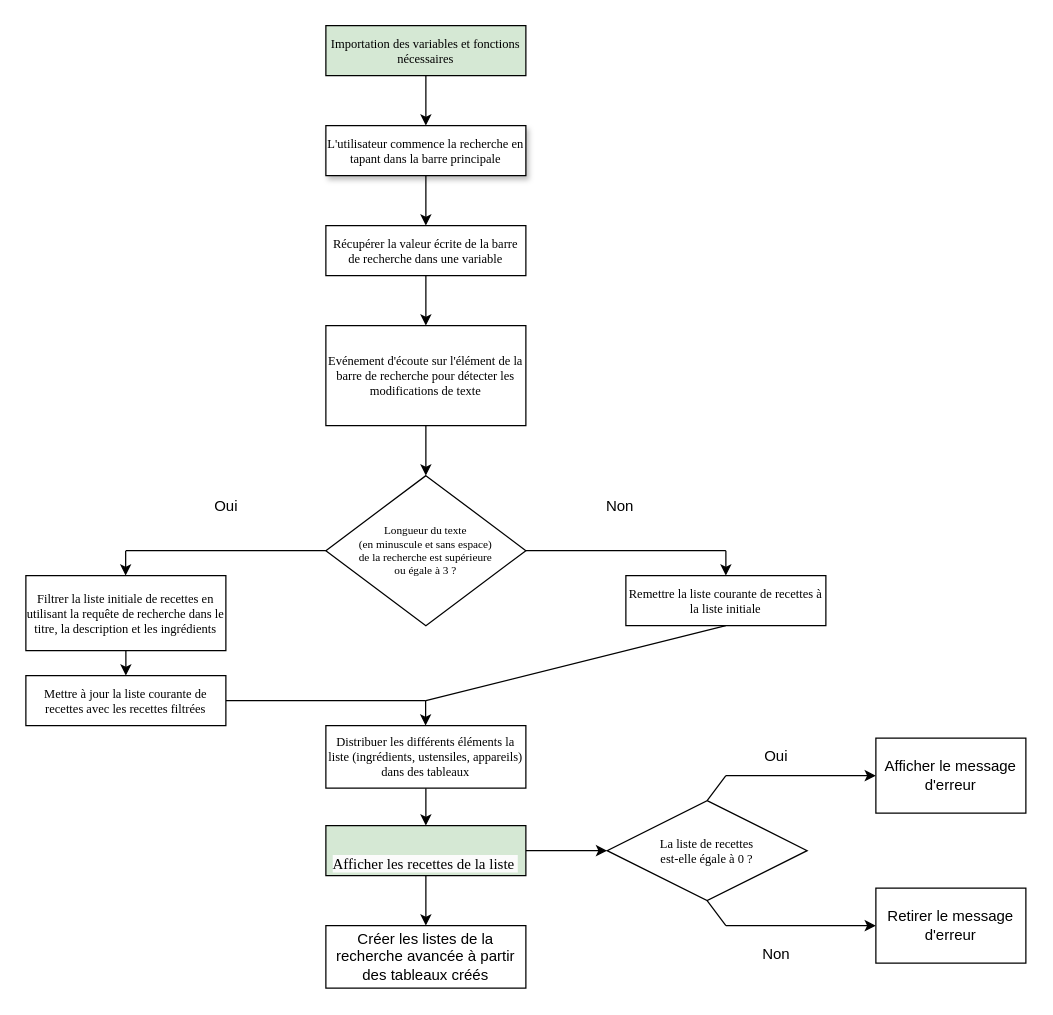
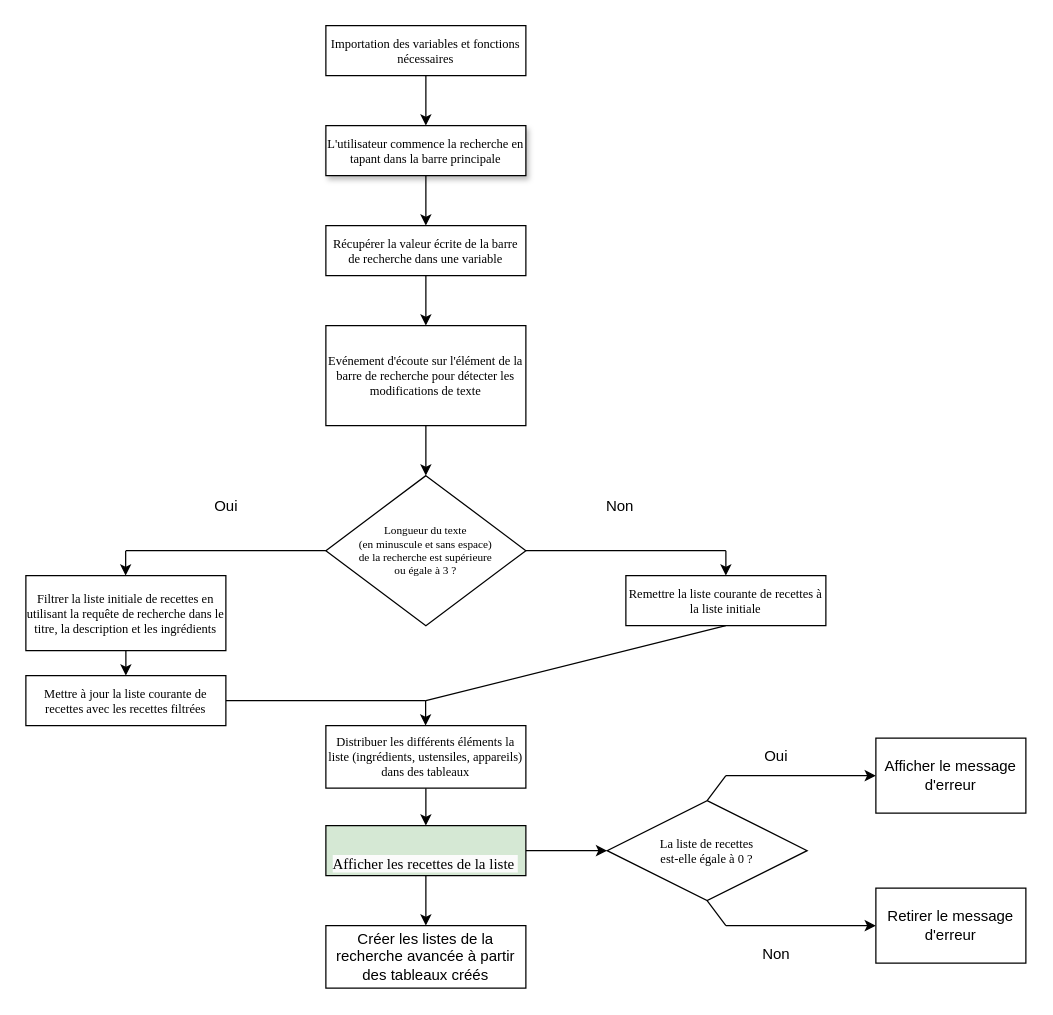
node "Importation des variables et fonctions nécessaires": fillcolor #d5e8d4 -> #ffffff
